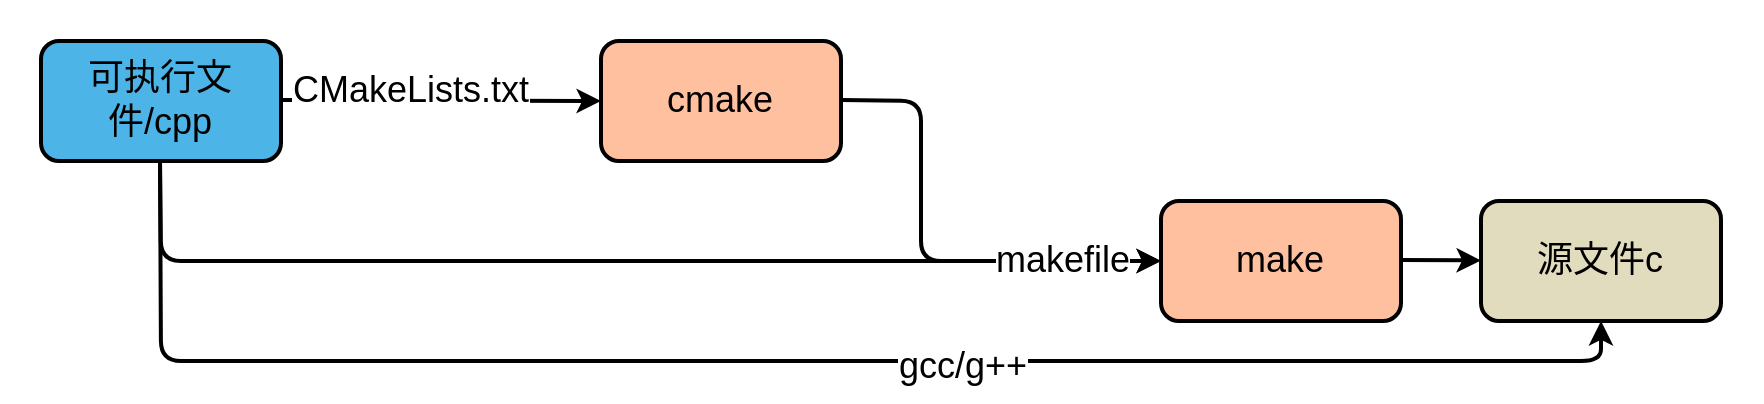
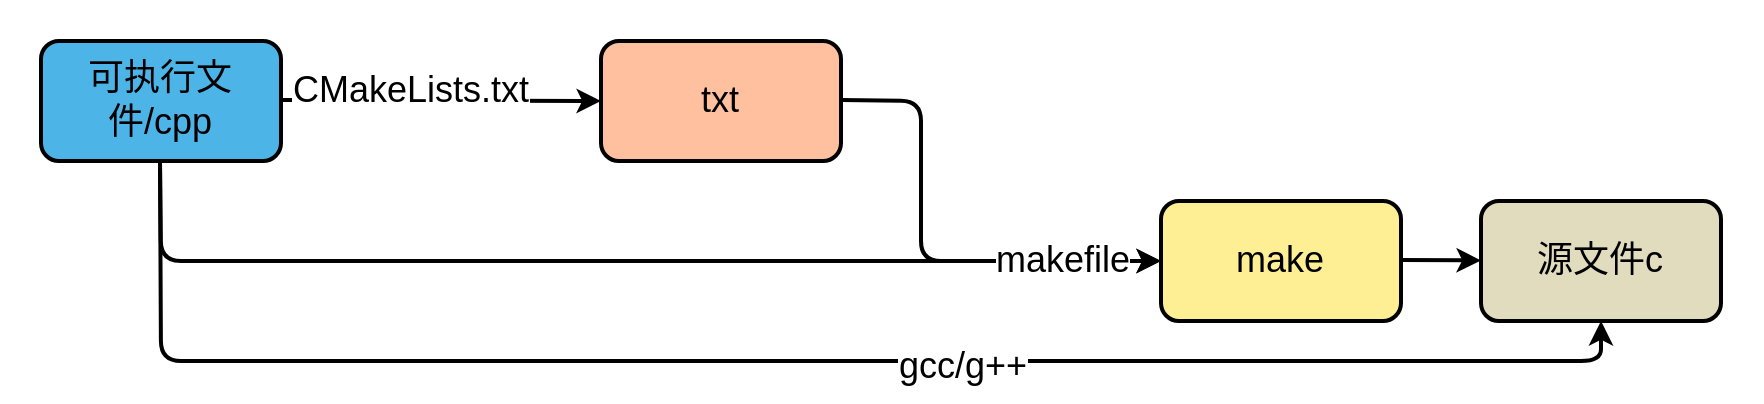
node "cmake": label "cmake" -> "txt"
node "make": fillcolor #ffc09f -> #feee94
